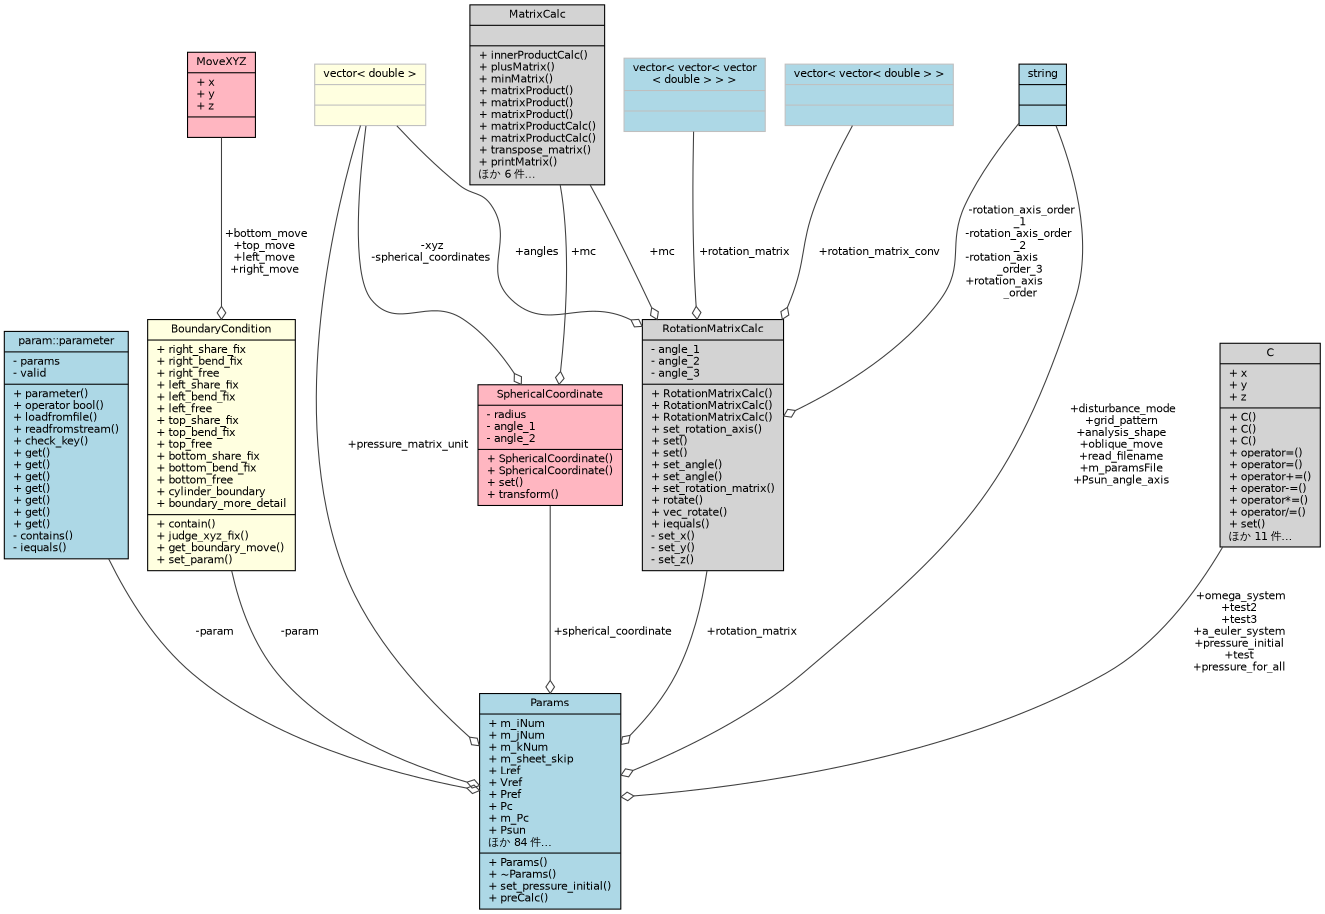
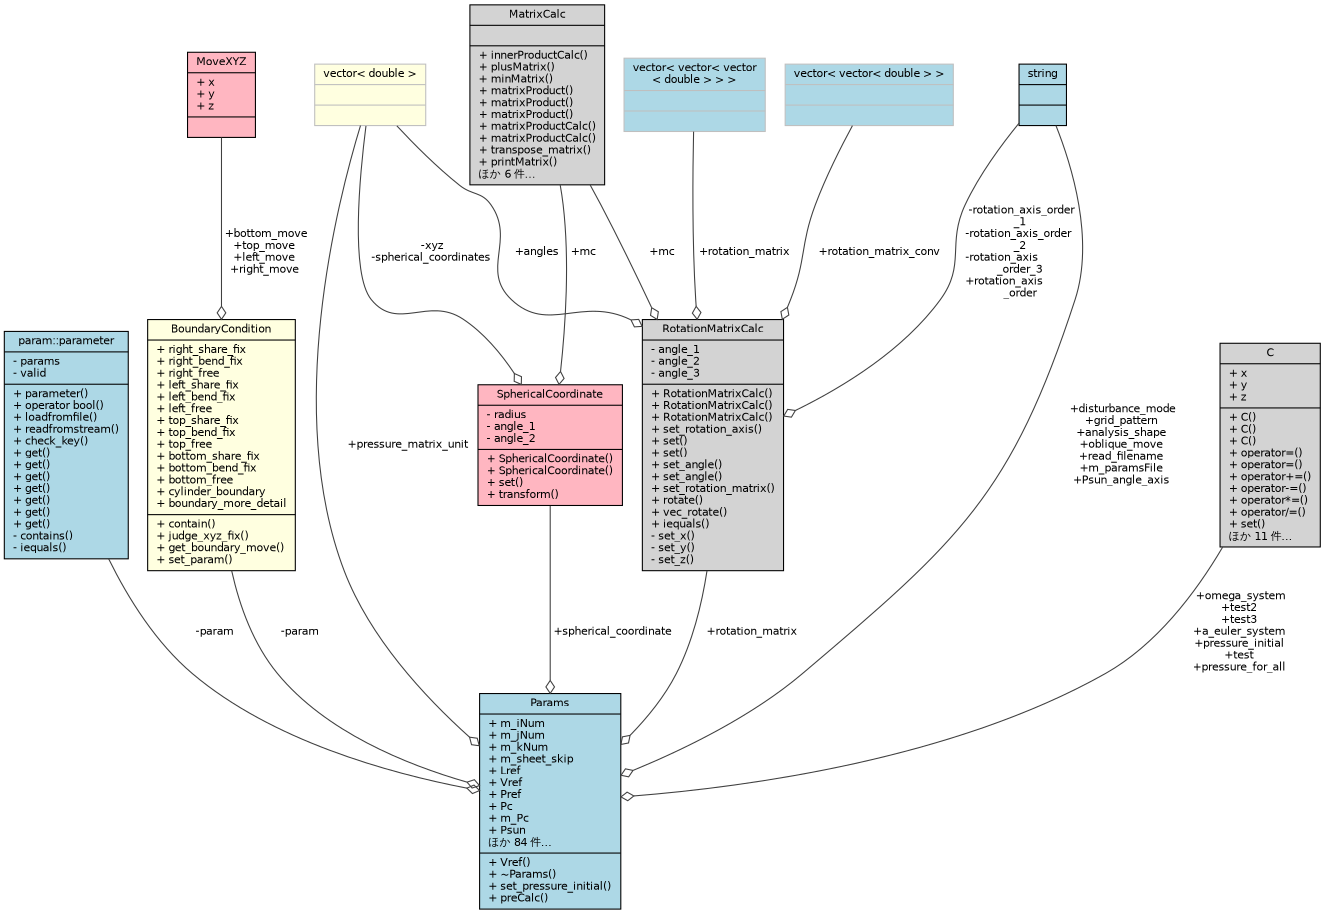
node "Params": text "+ Params()" -> "+ Vref()"
